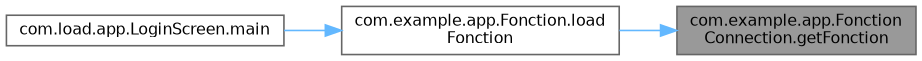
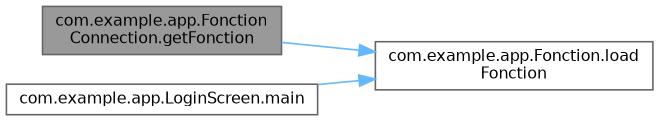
node "com.load.app.LoginScreen.main": label "com.load.app.LoginScreen.main" -> "com.example.app.LoginScreen.main"
edge "com.example.app.Fonction.load Fonction" -> "com.example.app.Fonction Connection.getFonction": reversed
